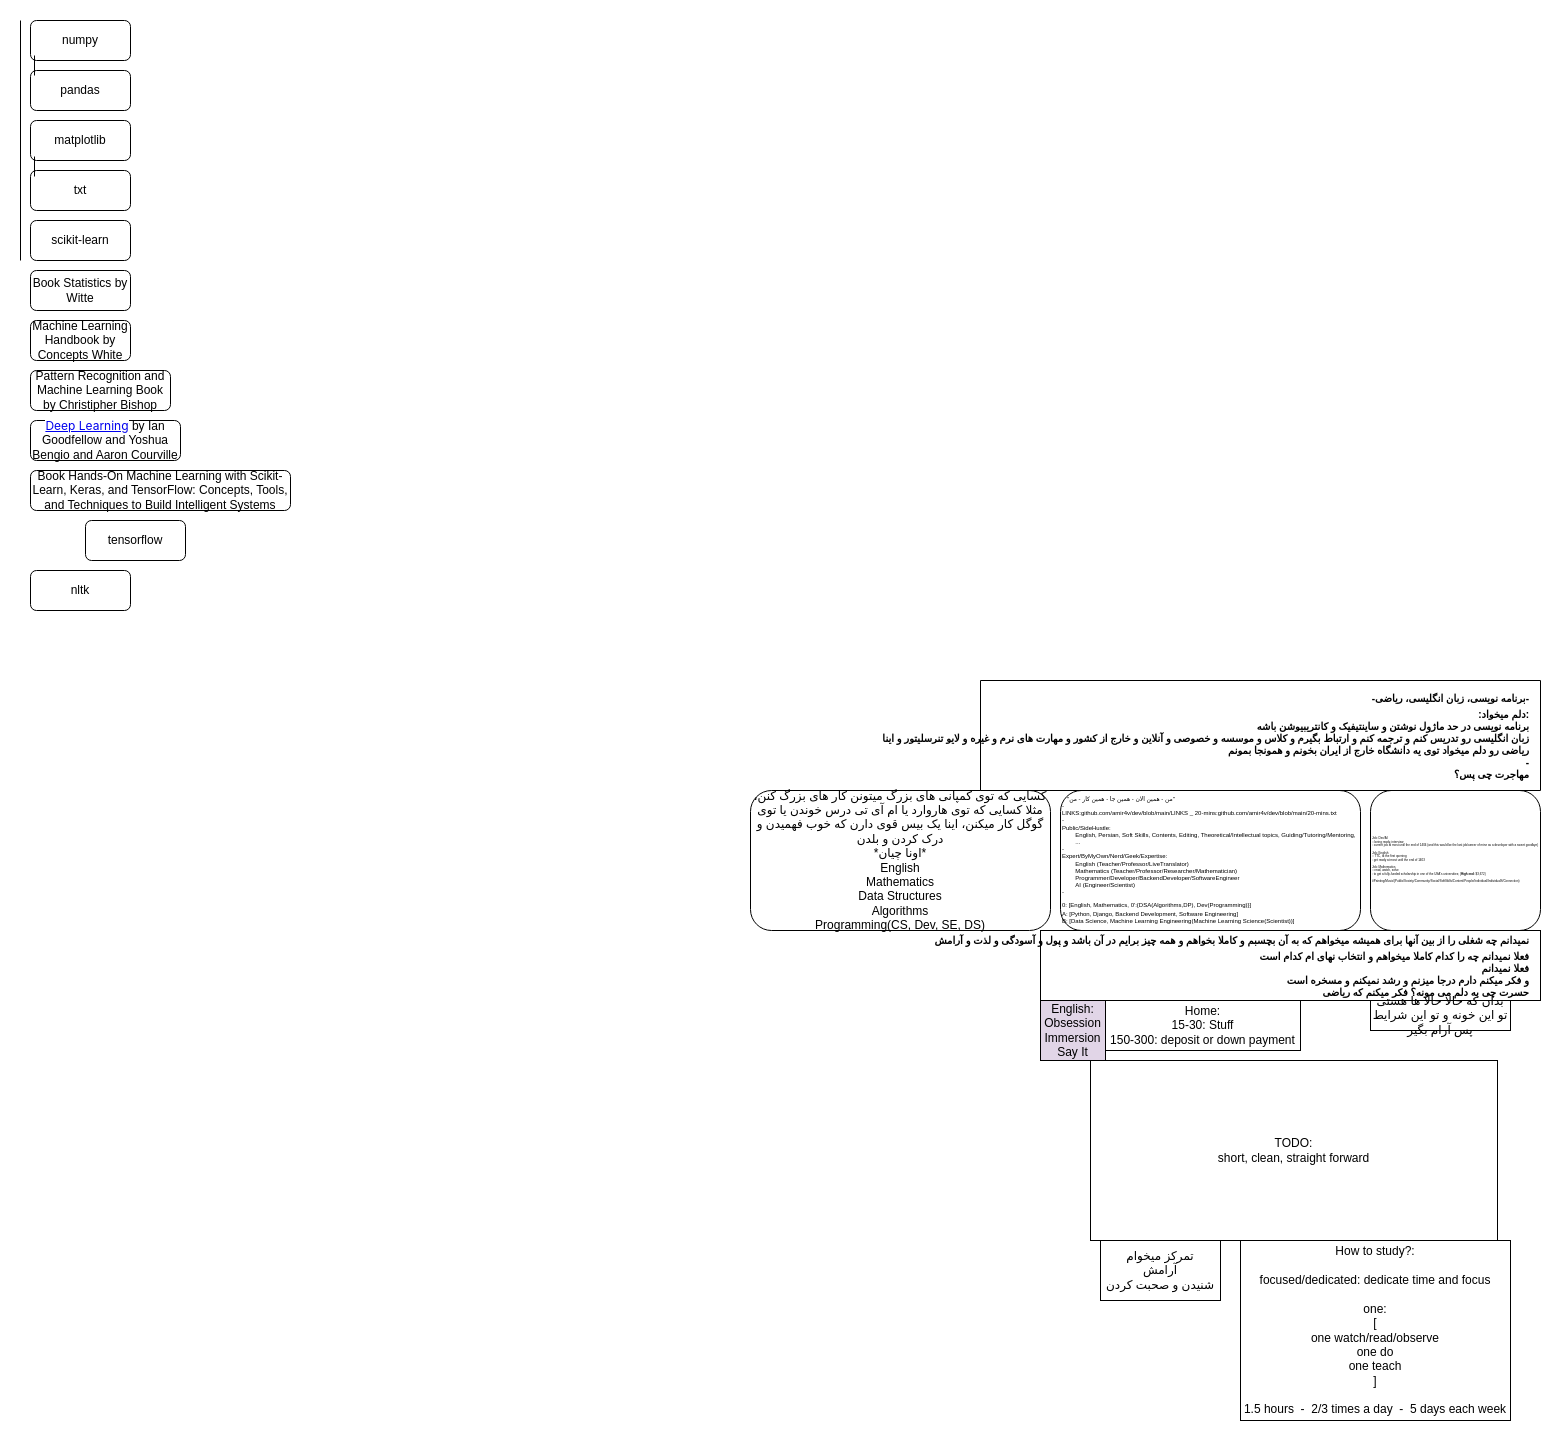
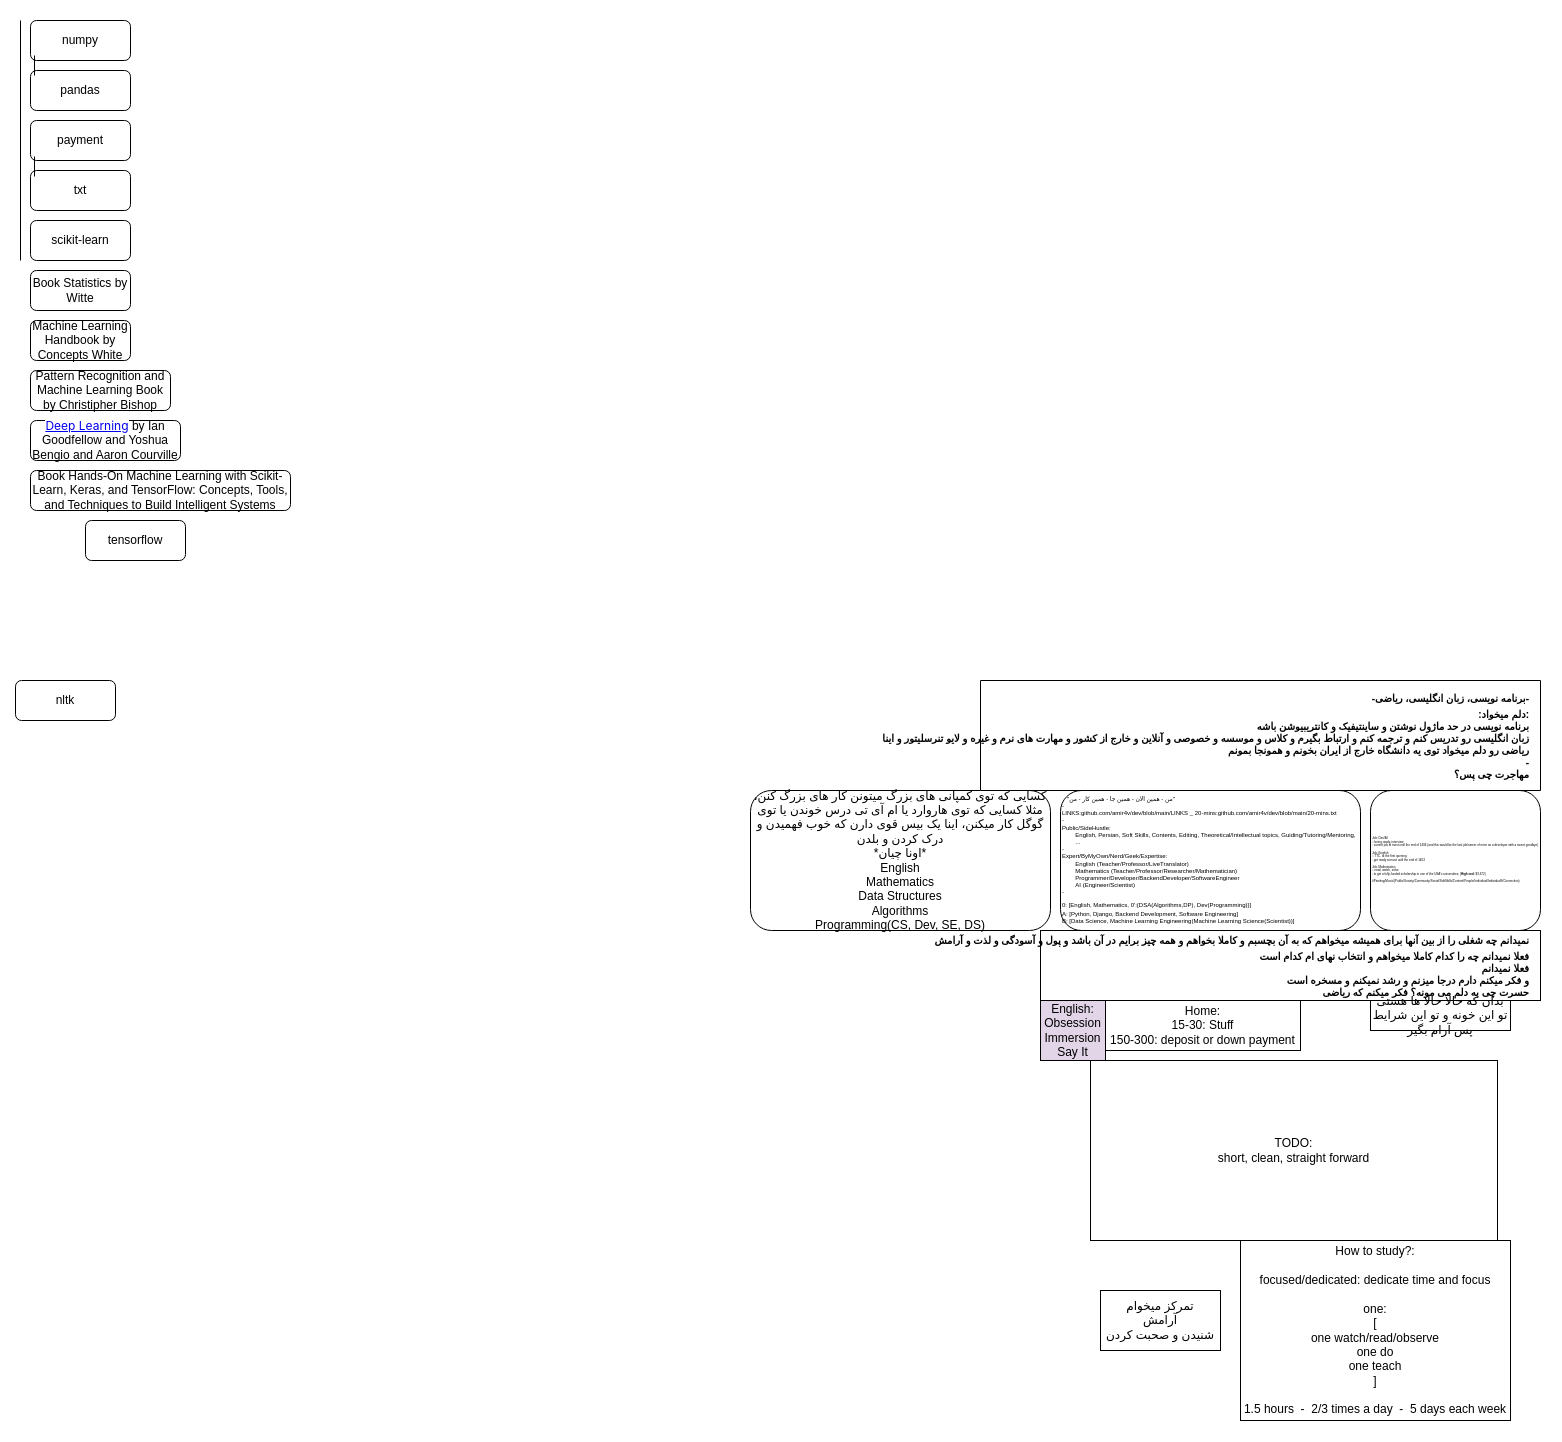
node "matplotlib": label "matplotlib" -> "payment"
node "nltk": moved (81, 591) -> (66, 701)
node "تمرکز میخوام آرامش شنیدن و صحبت کردن": moved (1161, 1271) -> (1161, 1321)
